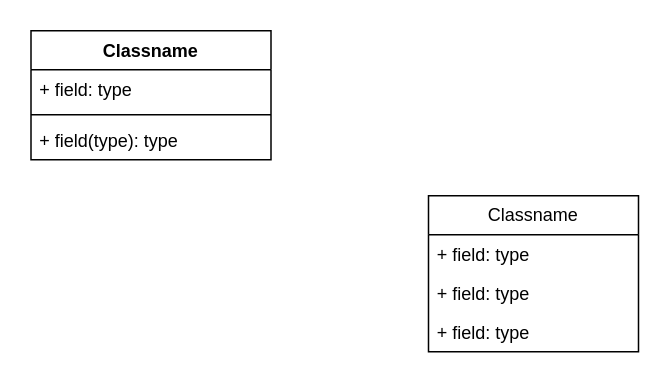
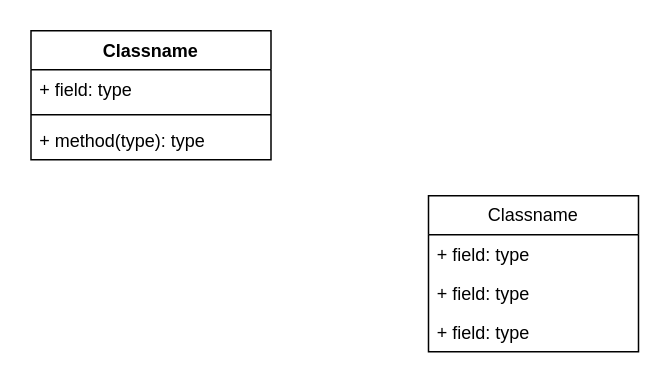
node "+ field(type): type": label "+ field(type): type" -> "+ method(type): type"
